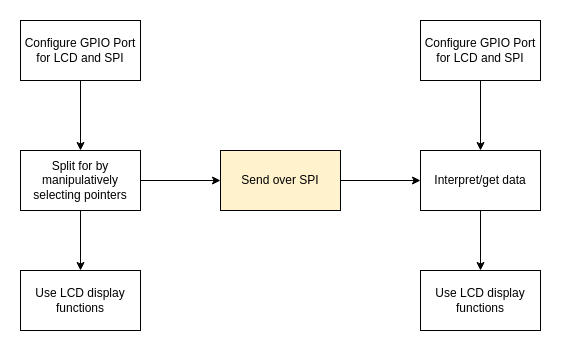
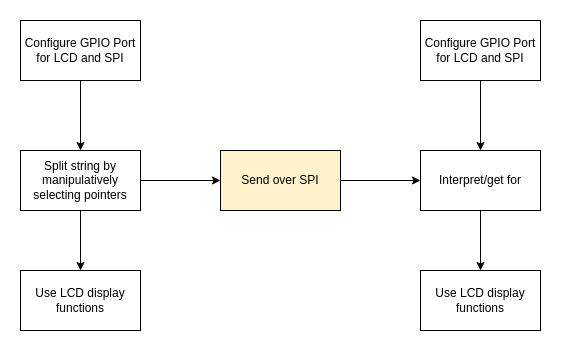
node "Split for by manipulatively selecting pointers": label "Split for by manipulatively selecting pointers" -> "Split string by manipulatively selecting pointers"
node "Interpret/get data": label "Interpret/get data" -> "Interpret/get for"
